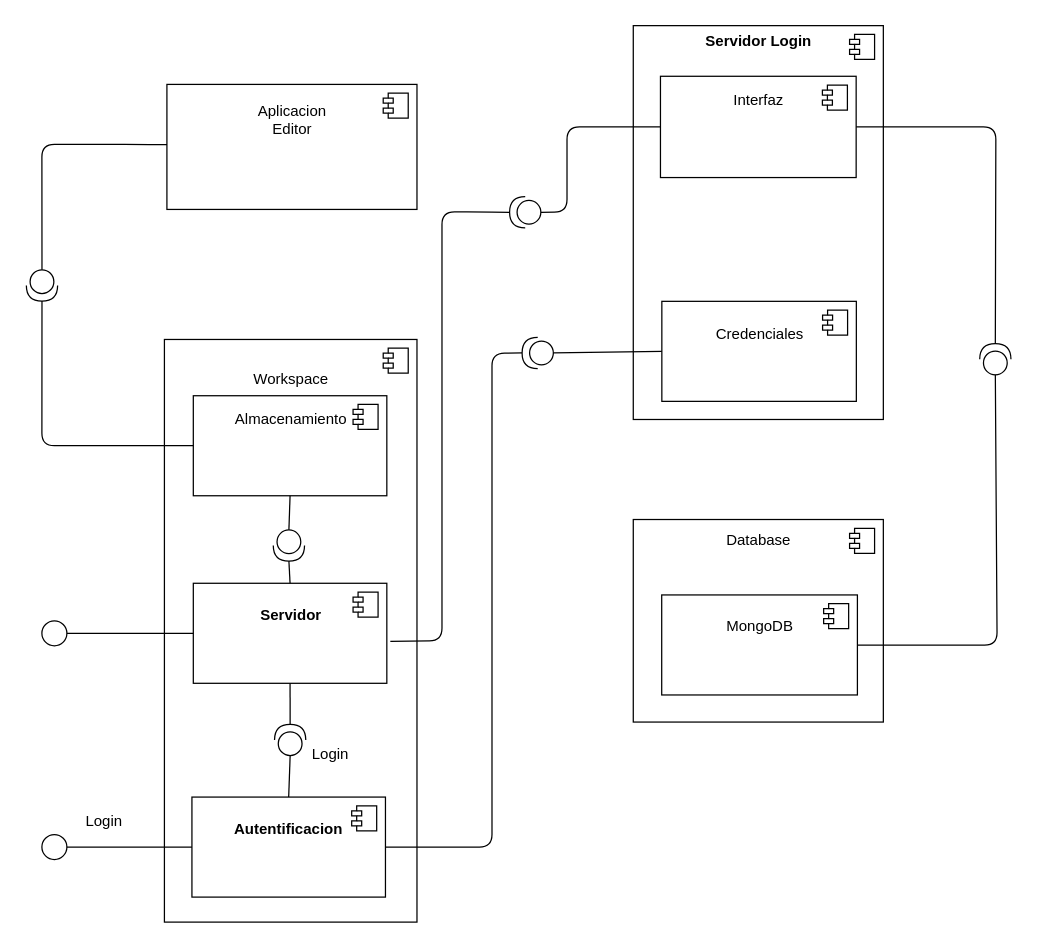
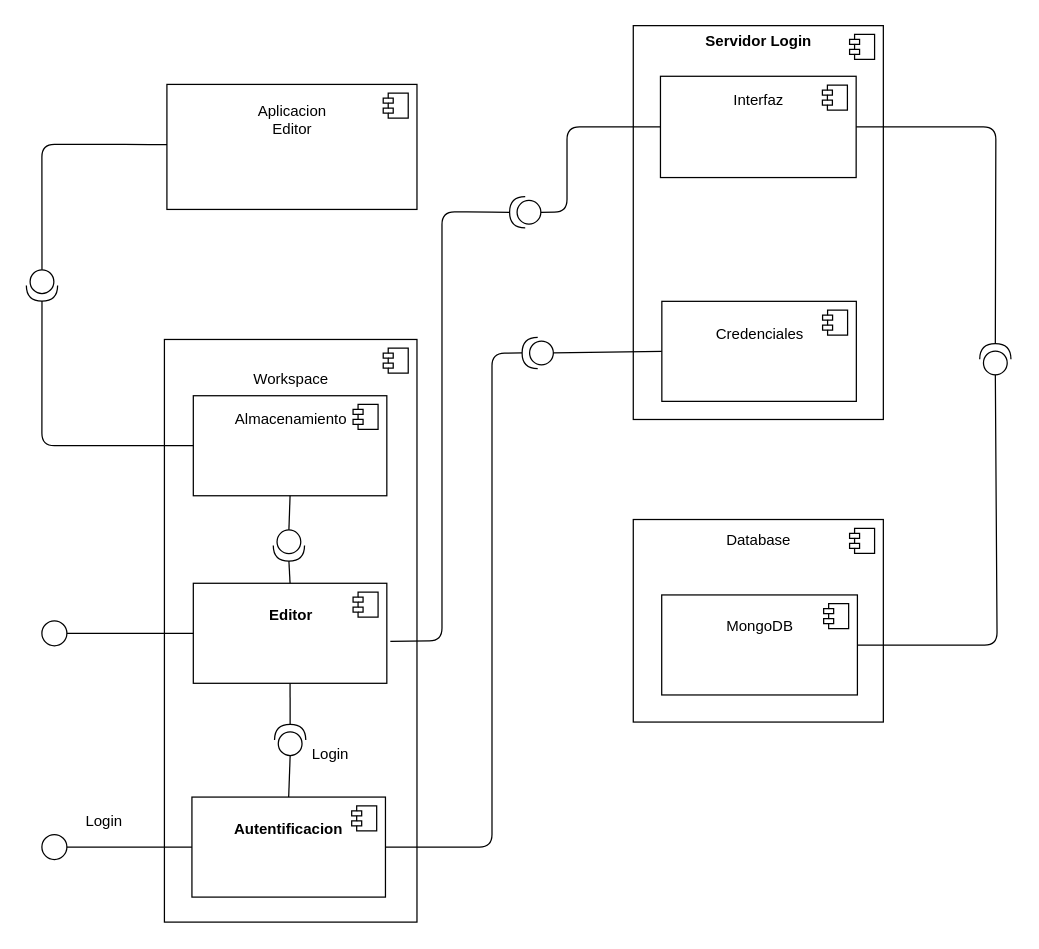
node "Servidor": label "Servidor" -> "Editor"
